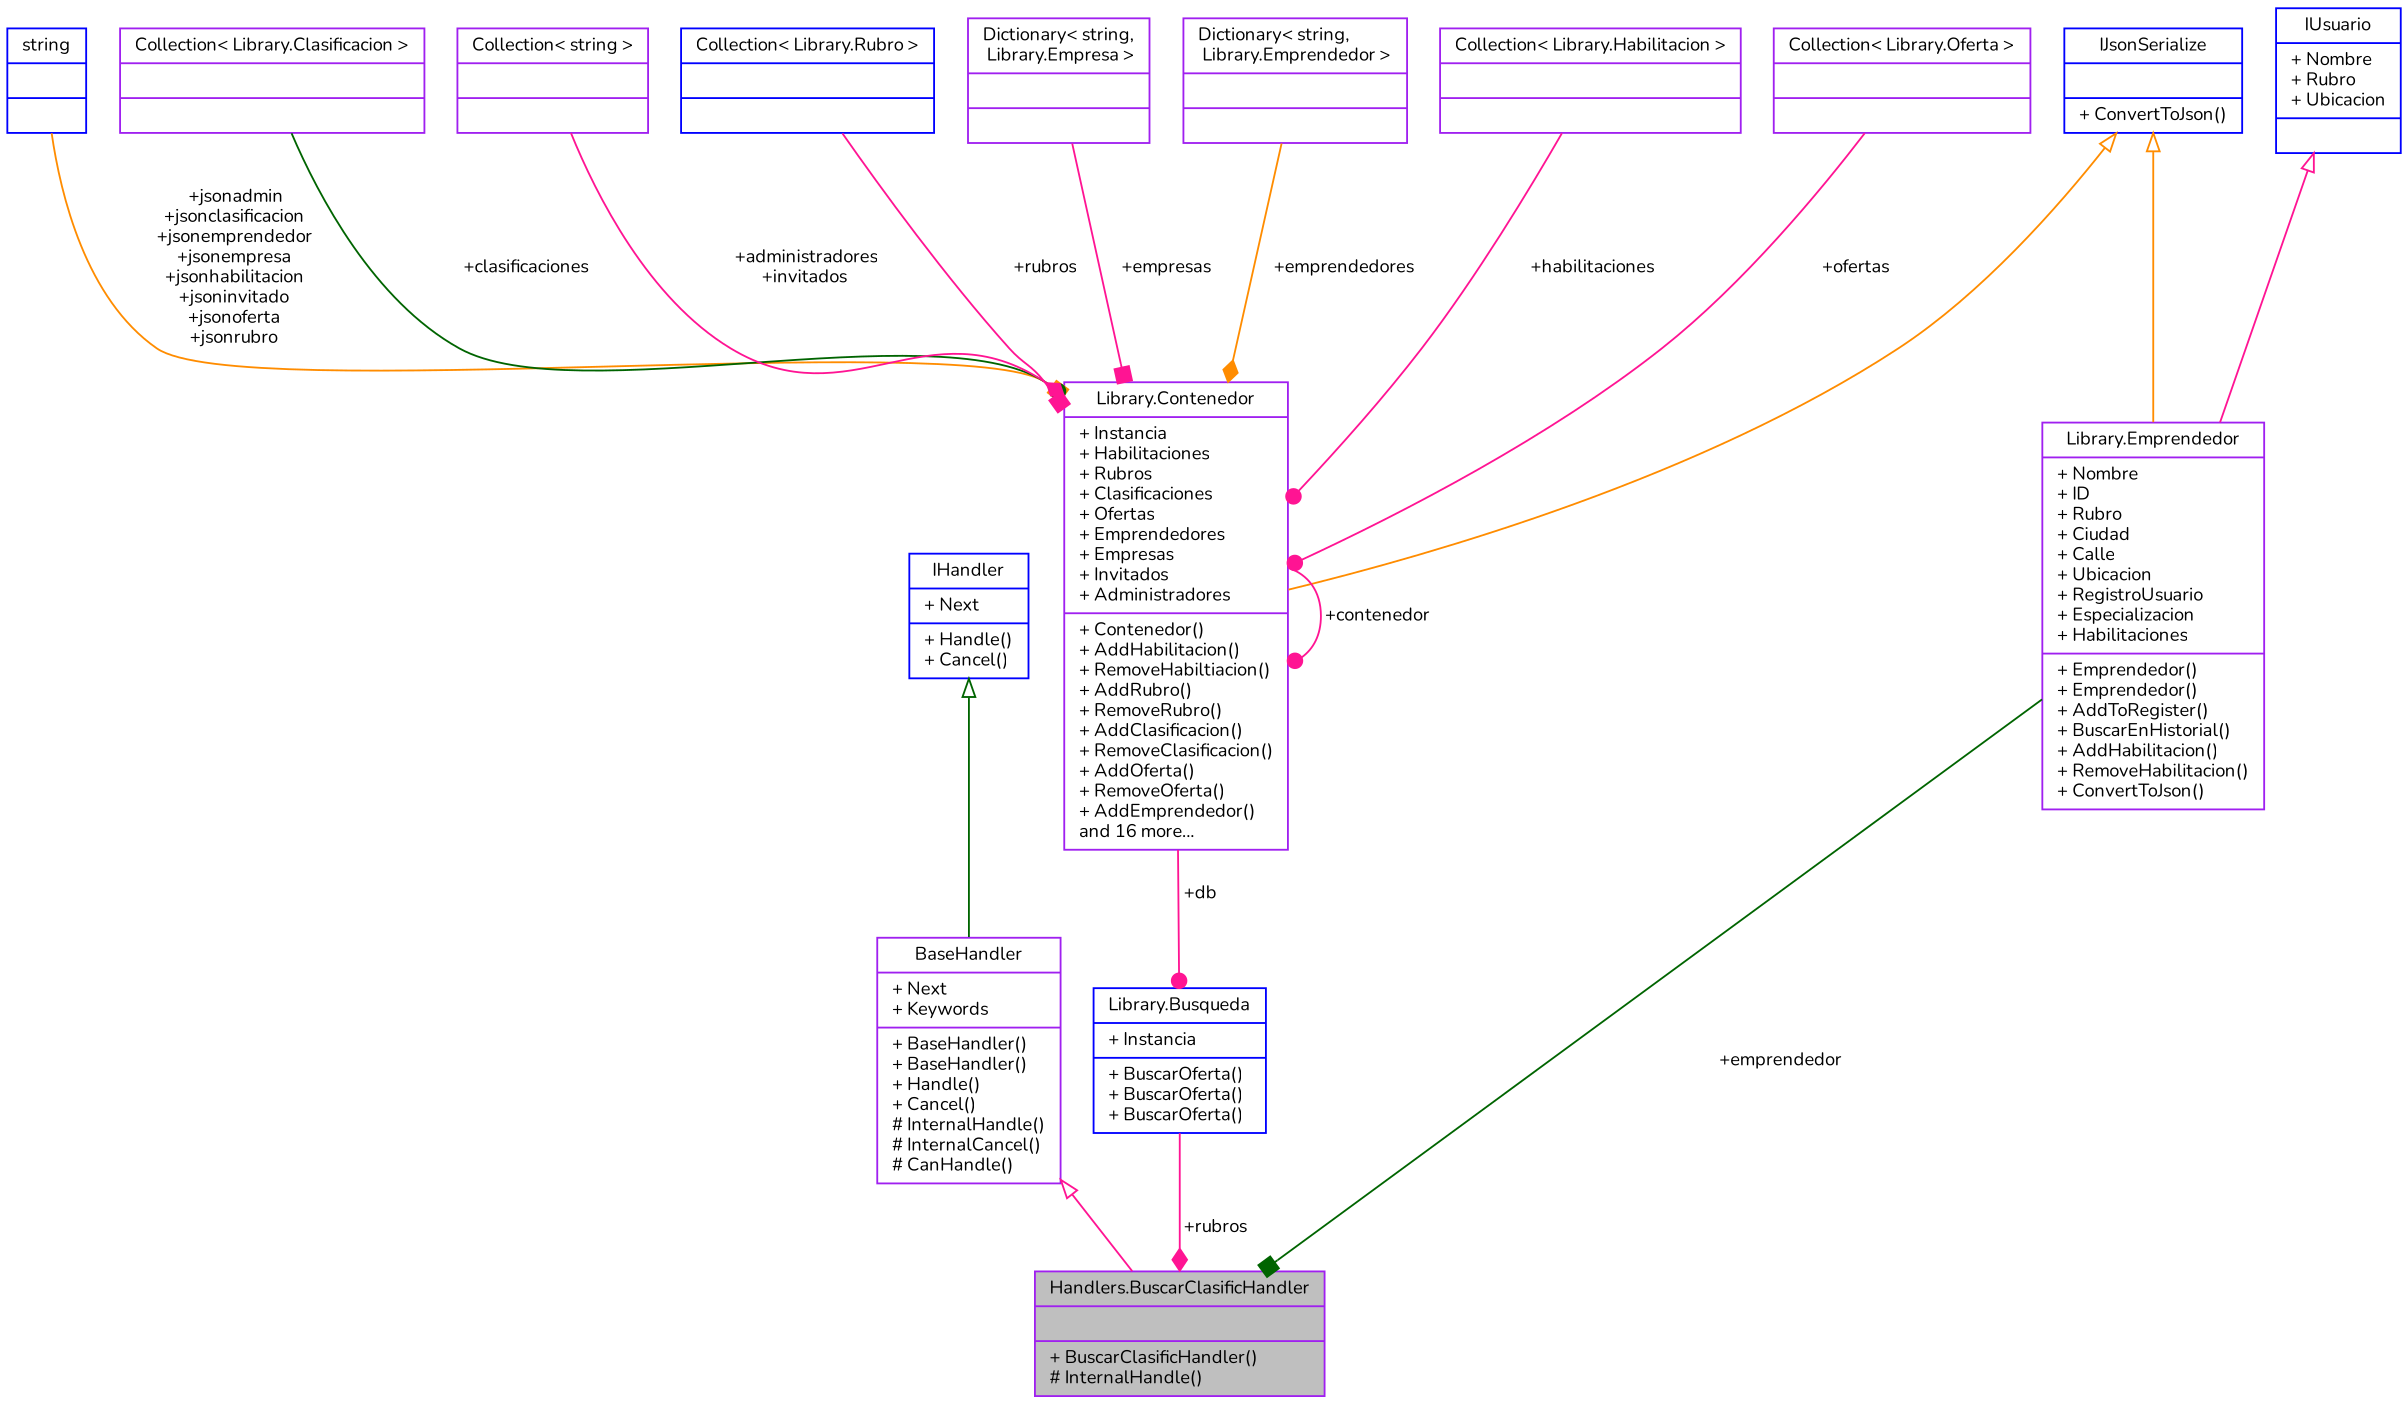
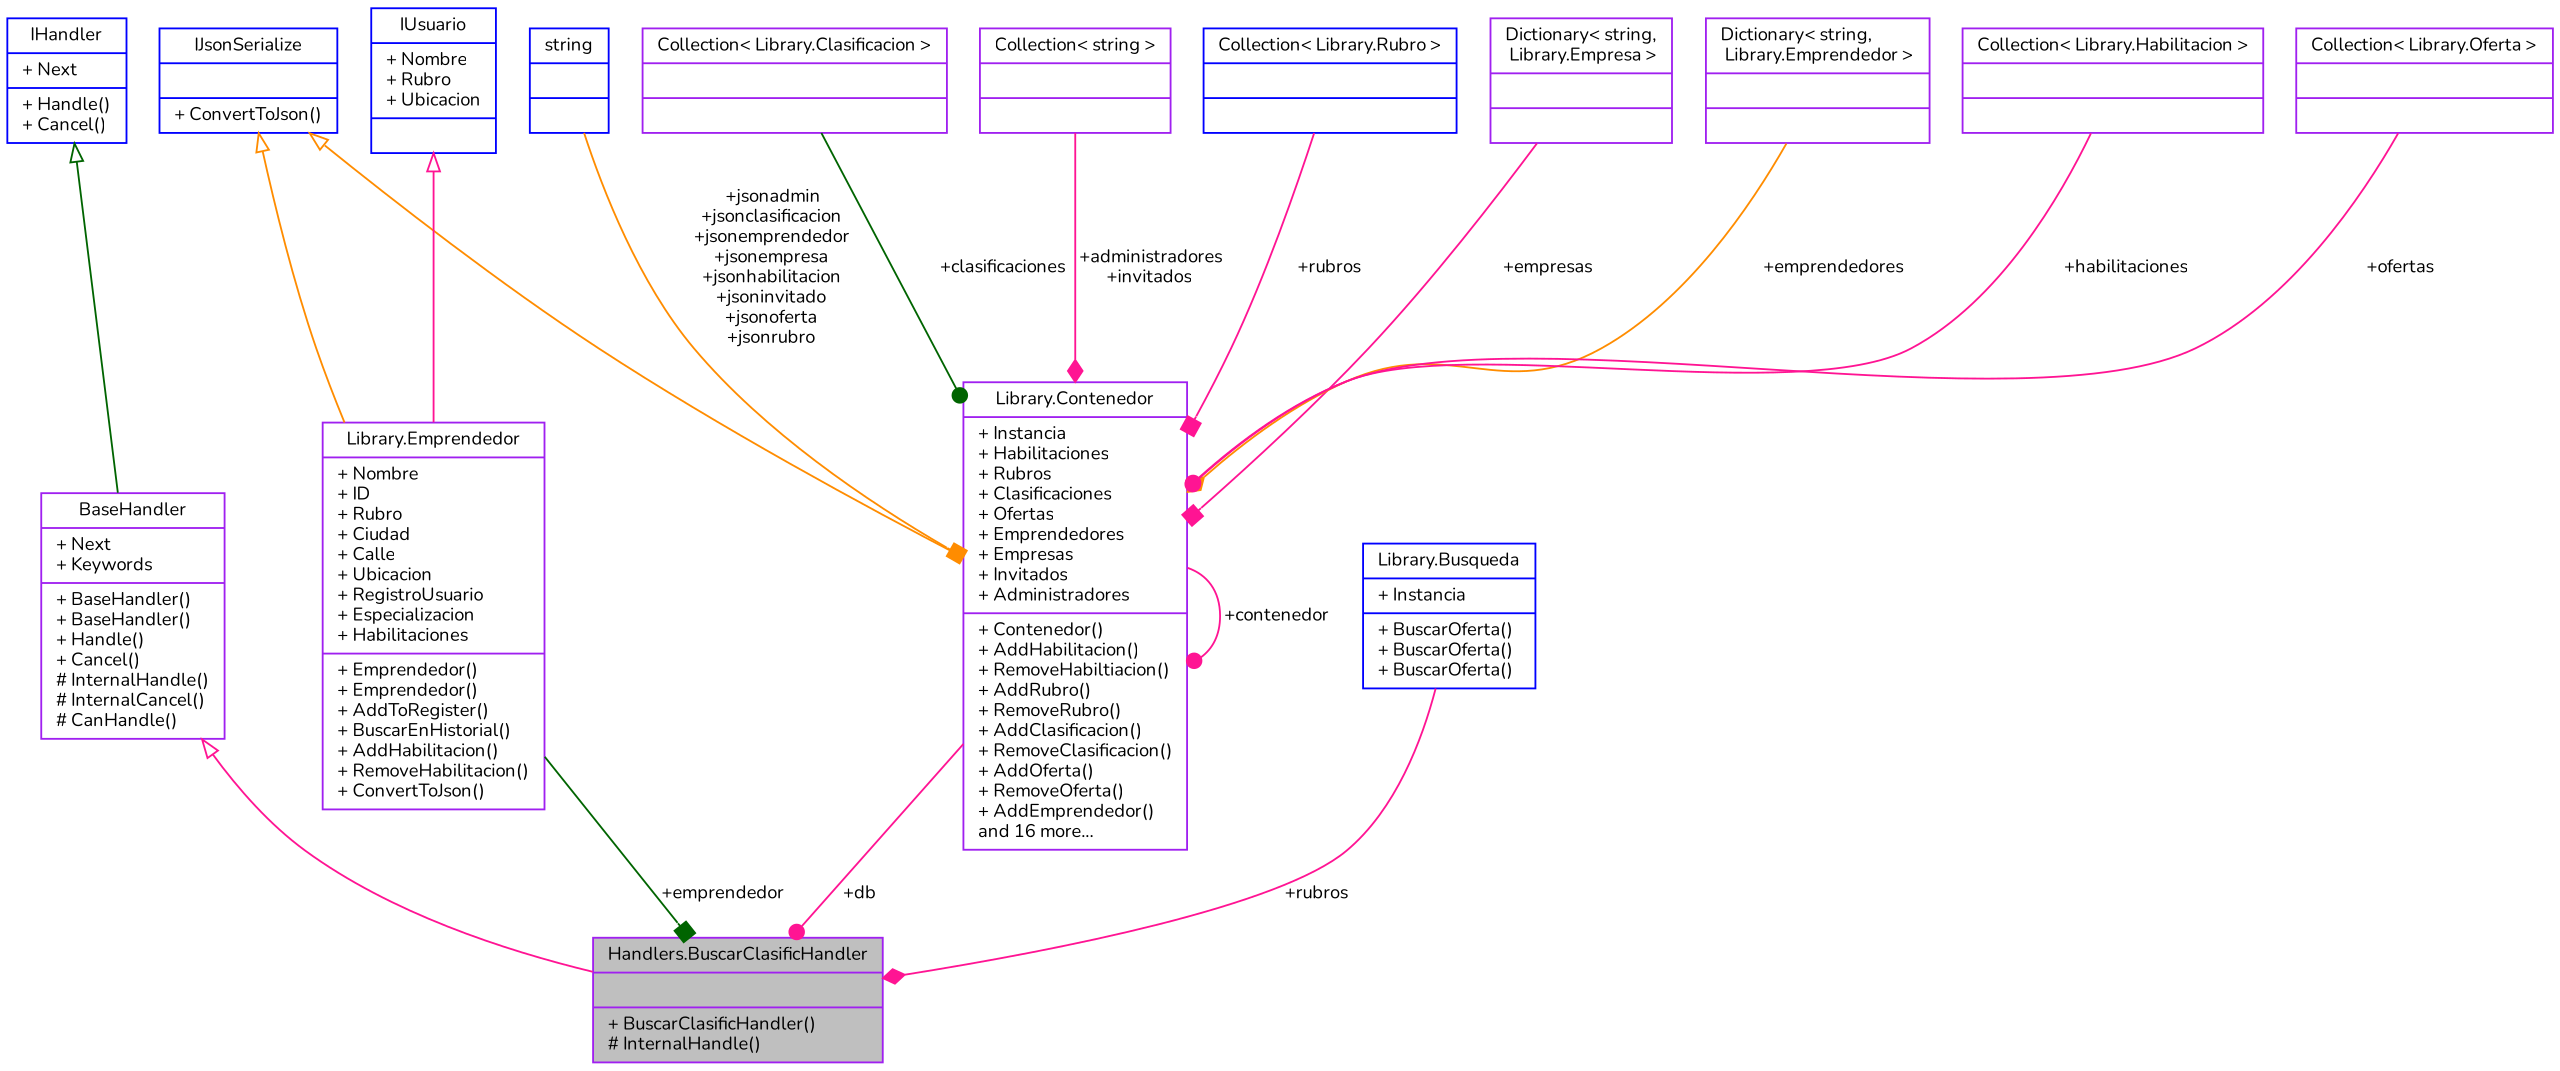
edge "Library.Contenedor" -> "Library.Busqueda": now "Library.Contenedor" -> "Handlers.BuscarClasificHandler"
